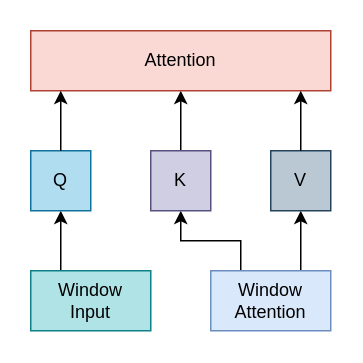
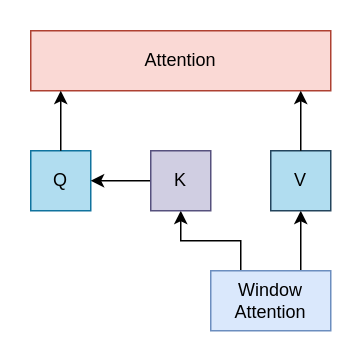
edge "K" -> "Attention": now "K" -> "Q"
node "V": fillcolor #bac8d3 -> #b1ddf0
edge "Window Input" -> "Q": removed
node "Window Input": removed
